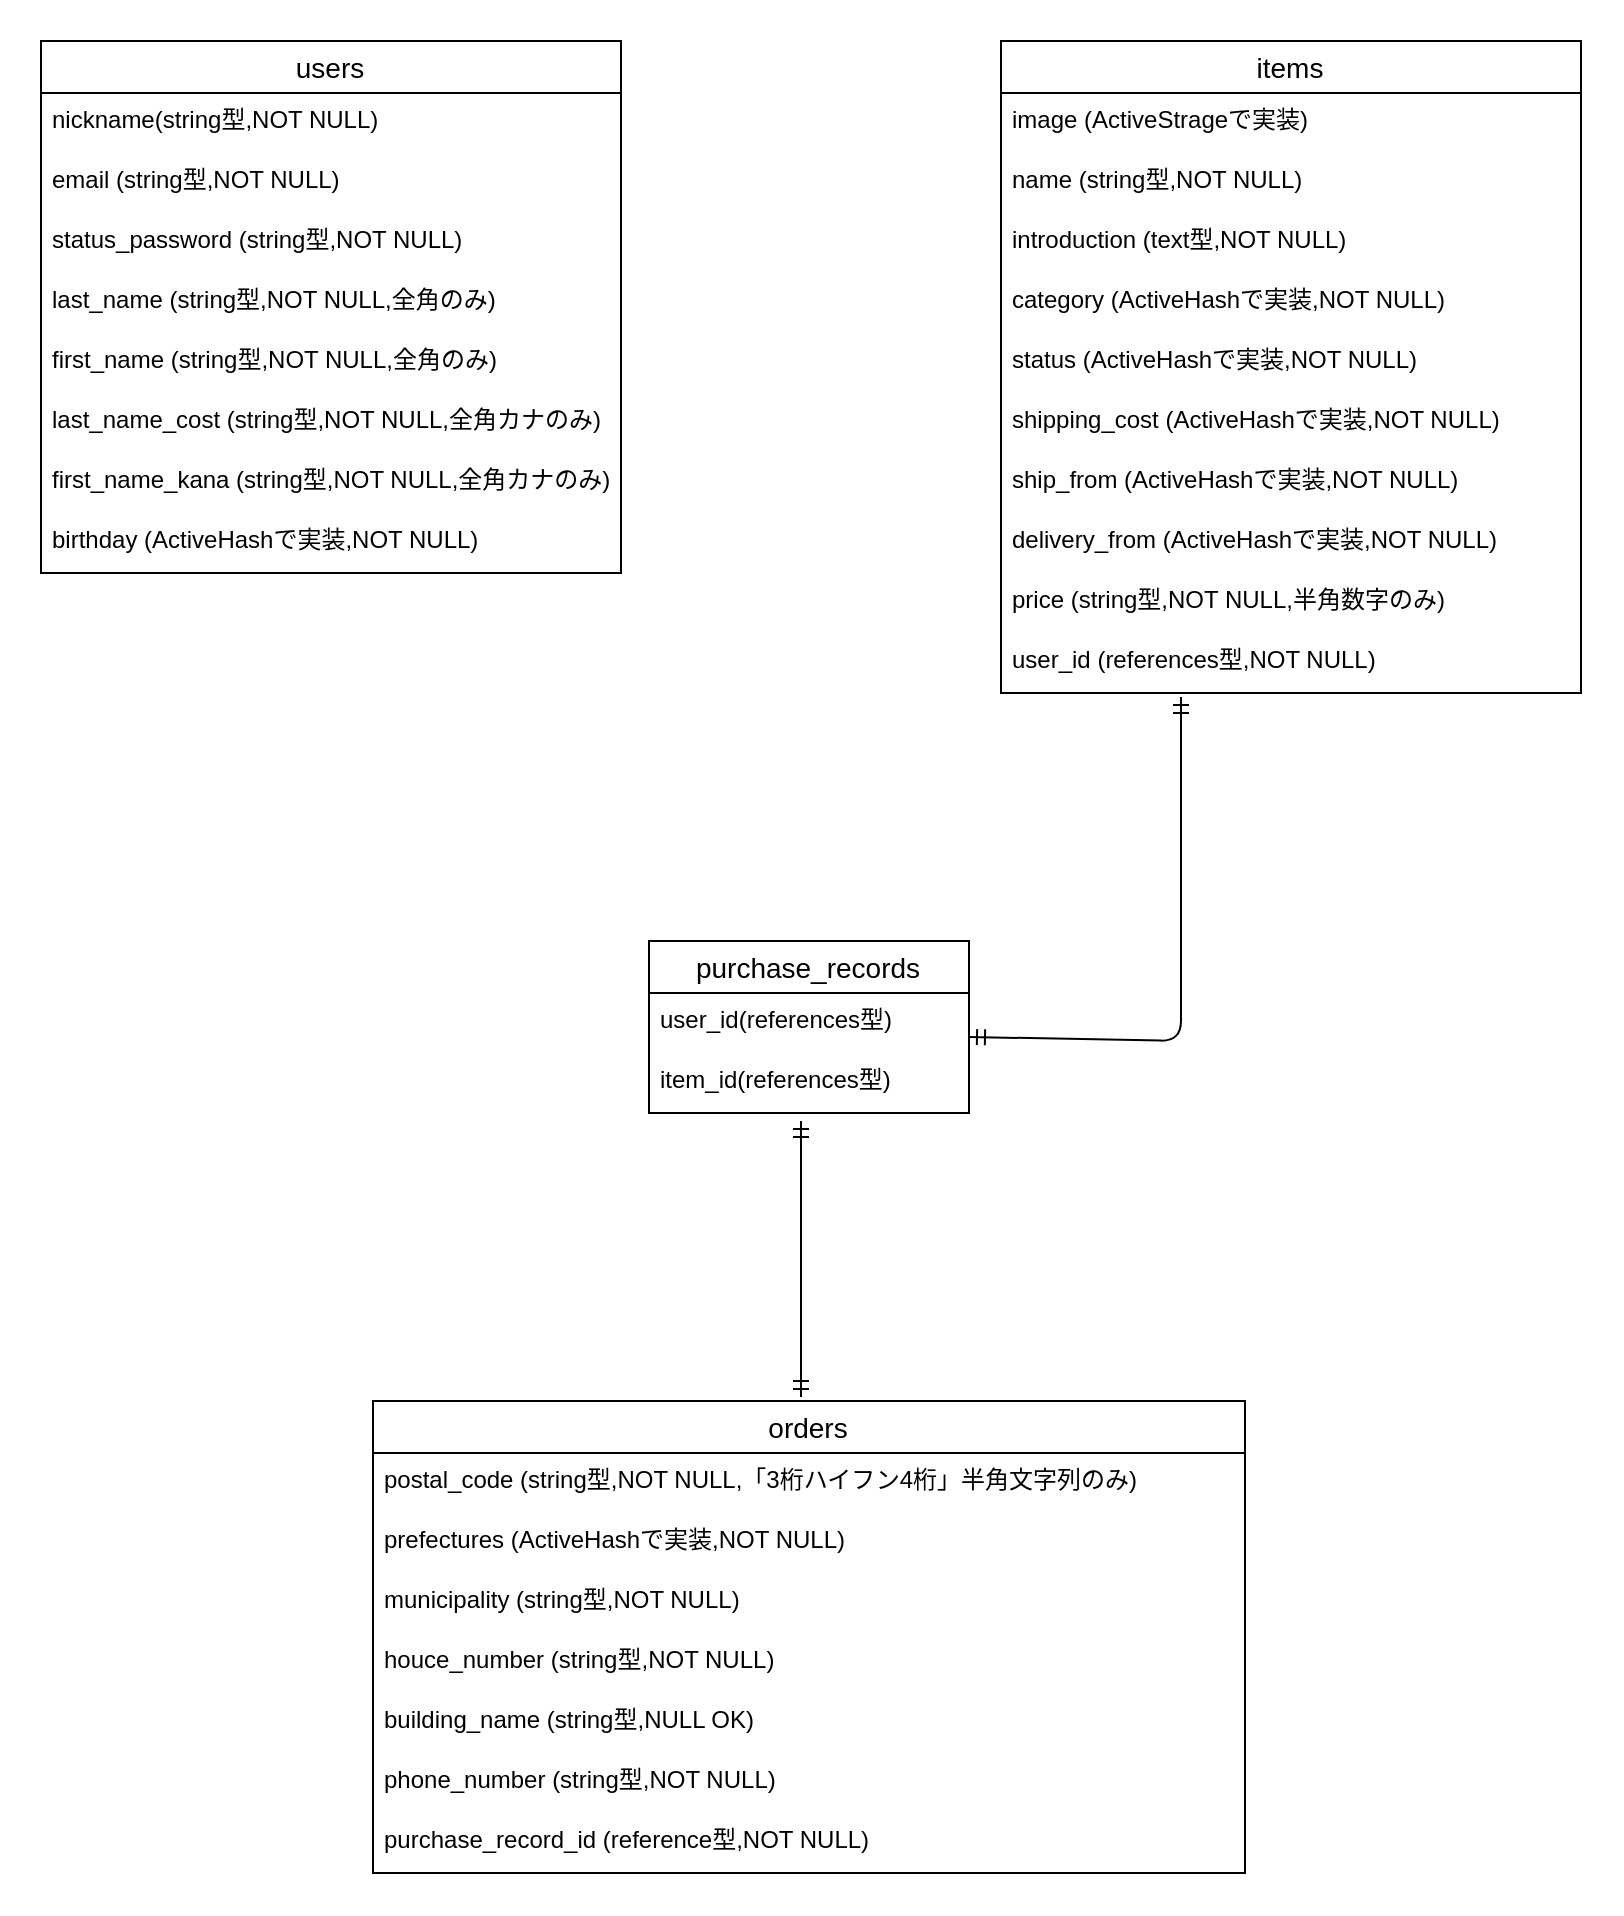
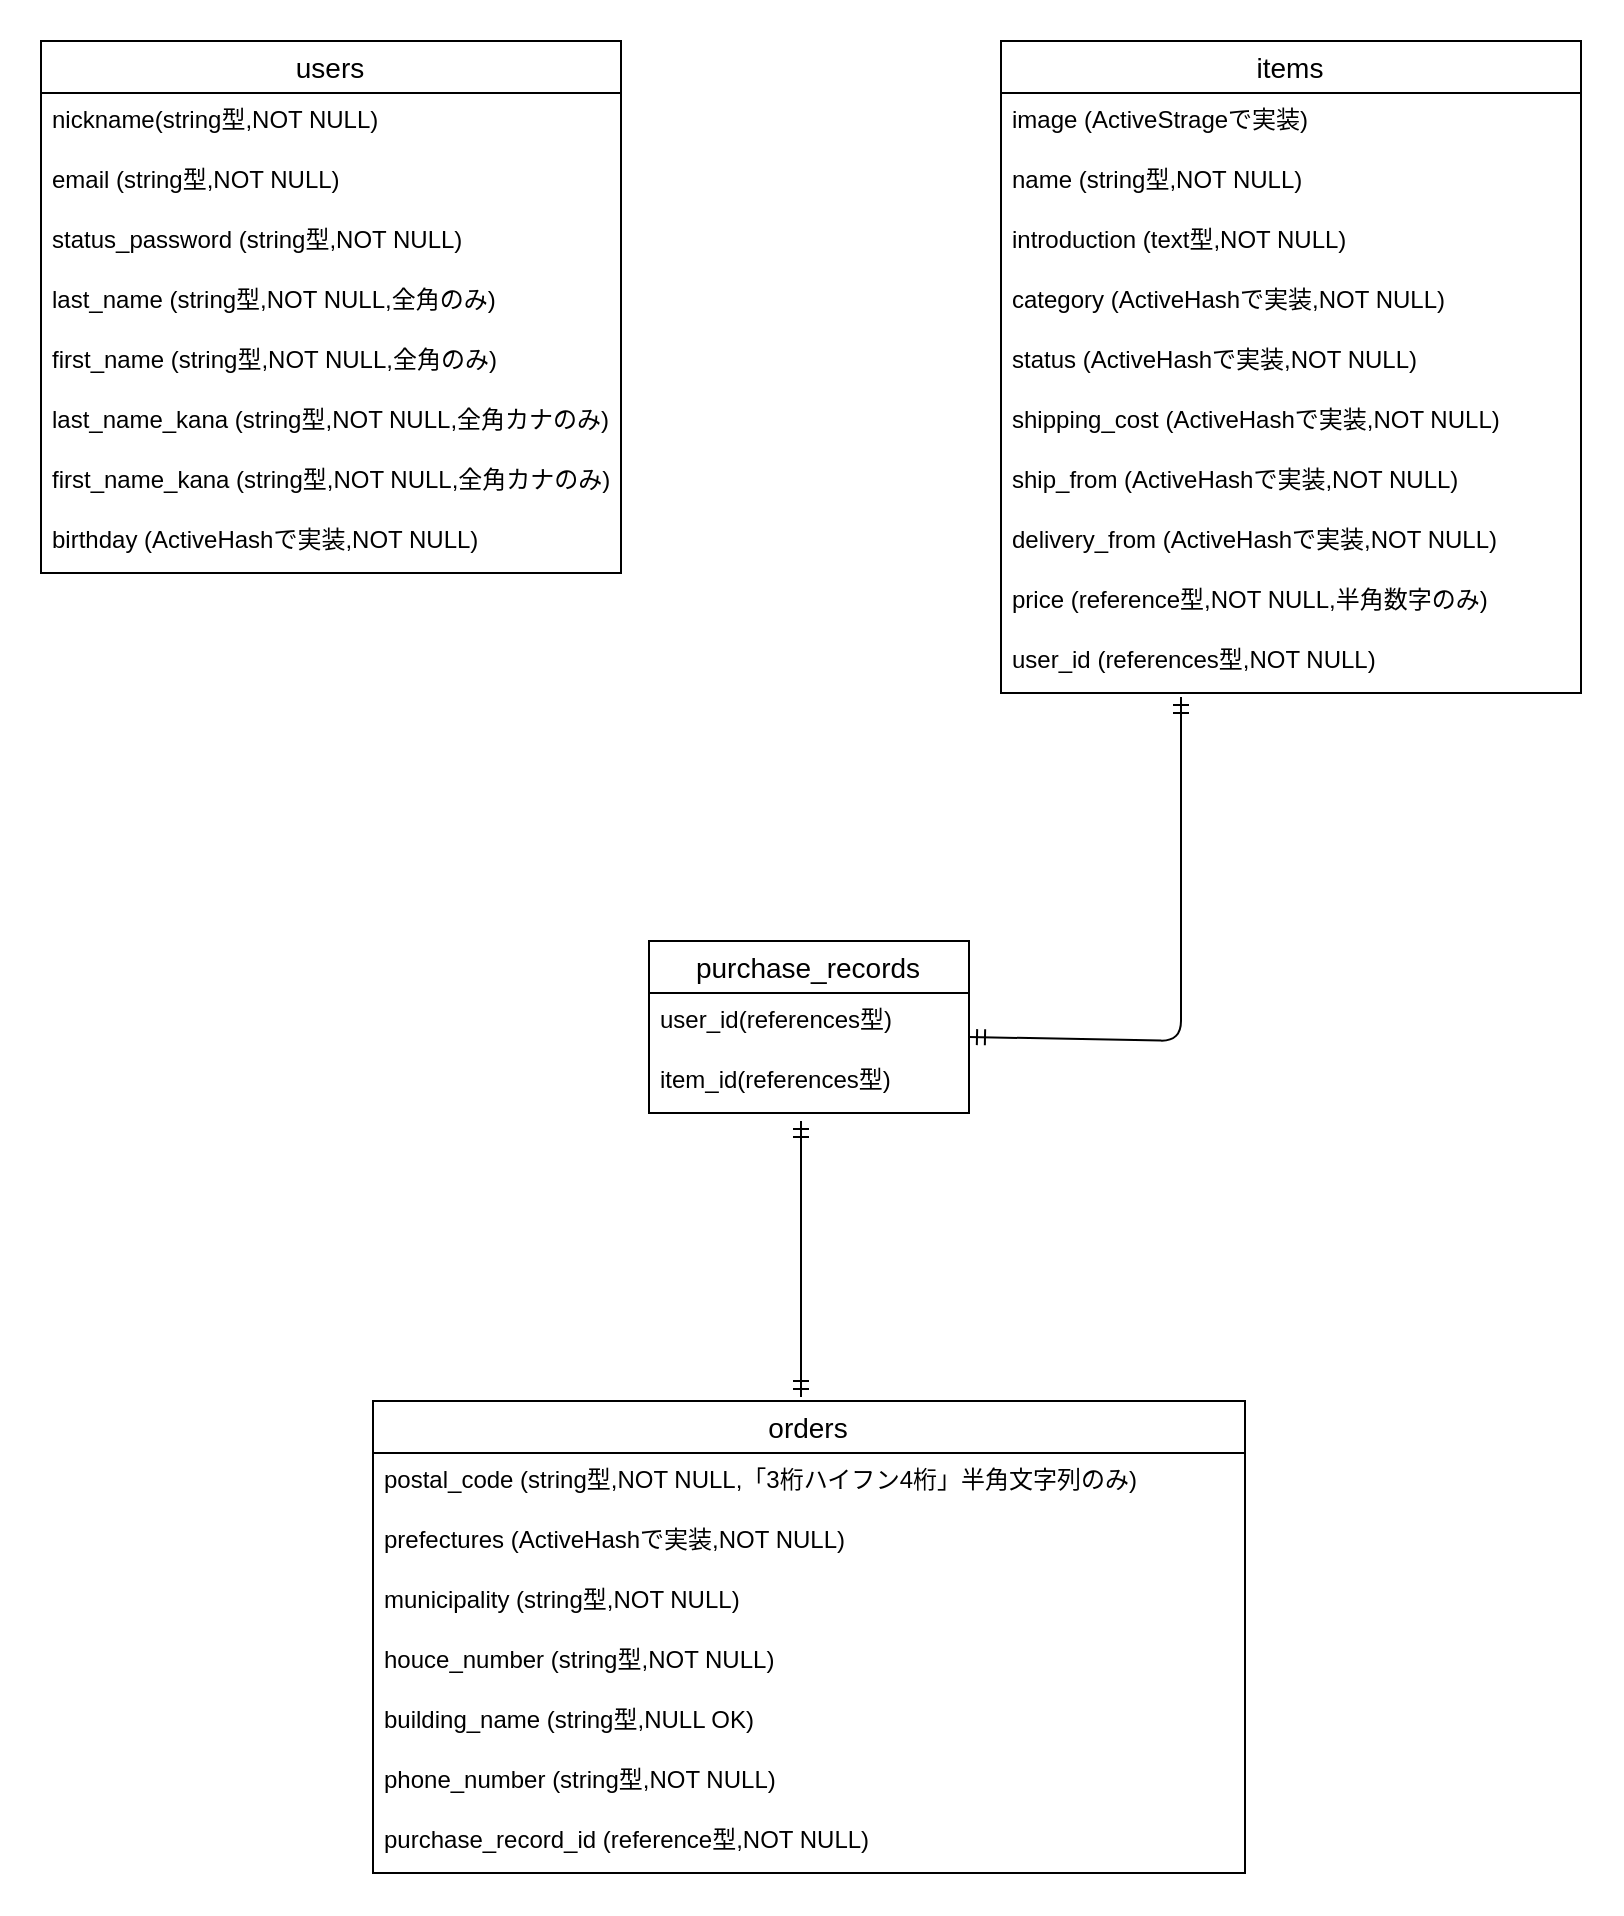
node "last_name_cost (string型,NOT NULL,全角カナのみ)": label "last_name_cost (string型,NOT NULL,全角カナのみ)" -> "last_name_kana (string型,NOT NULL,全角カナのみ)"
node "price (string型,NOT NULL,半角数字のみ)": label "price (string型,NOT NULL,半角数字のみ)" -> "price (reference型,NOT NULL,半角数字のみ)"
